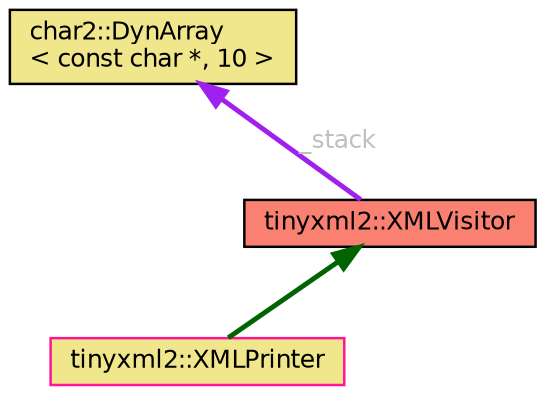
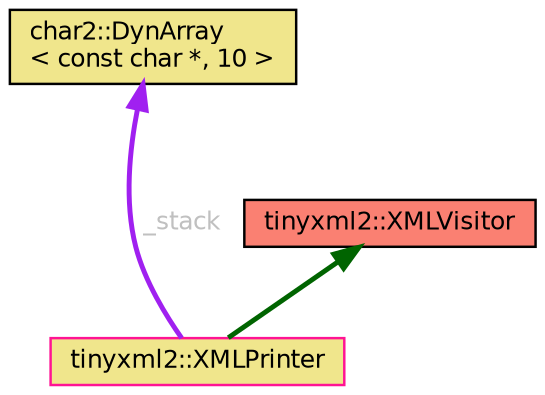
edge "tinyxml2::XMLVisitor" -> "char2::DynArray < const char *, 10 >": now "tinyxml2::XMLPrinter" -> "char2::DynArray < const char *, 10 >"
